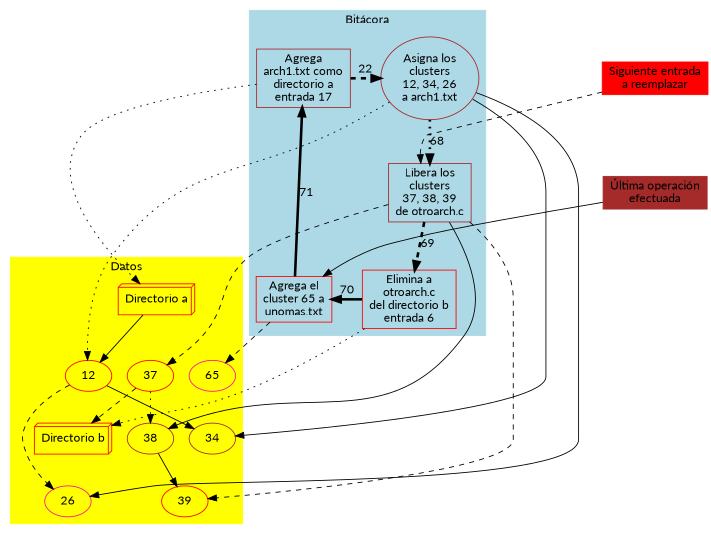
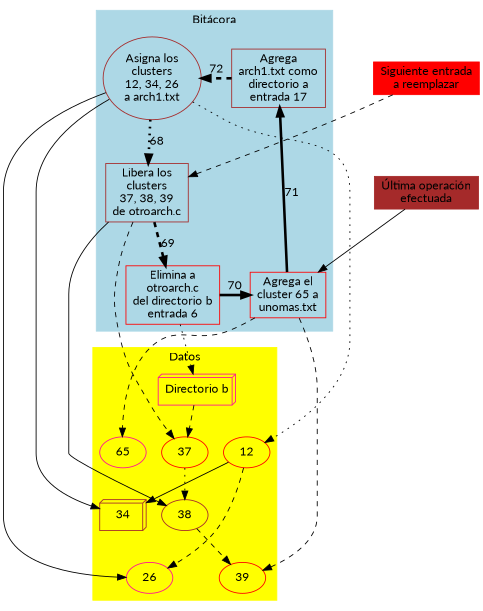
edge "Agrega arch1.txt como directorio a entrada 17" -> "Asigna los clusters 12, 34, 26 a arch1.txt": label "22" -> "72"
node "Directorio a": removed
edge "37" -> "Directorio b": reversed
node "Directorio b": color red -> deeppink
node "34": shape ellipse -> box3d
edge "Libera los clusters 37, 38, 39 de otroarch.c" -> "39": now "Agrega el cluster 65 a unomas.txt" -> "39"
edge "38" -> "39": style solid -> dashed
